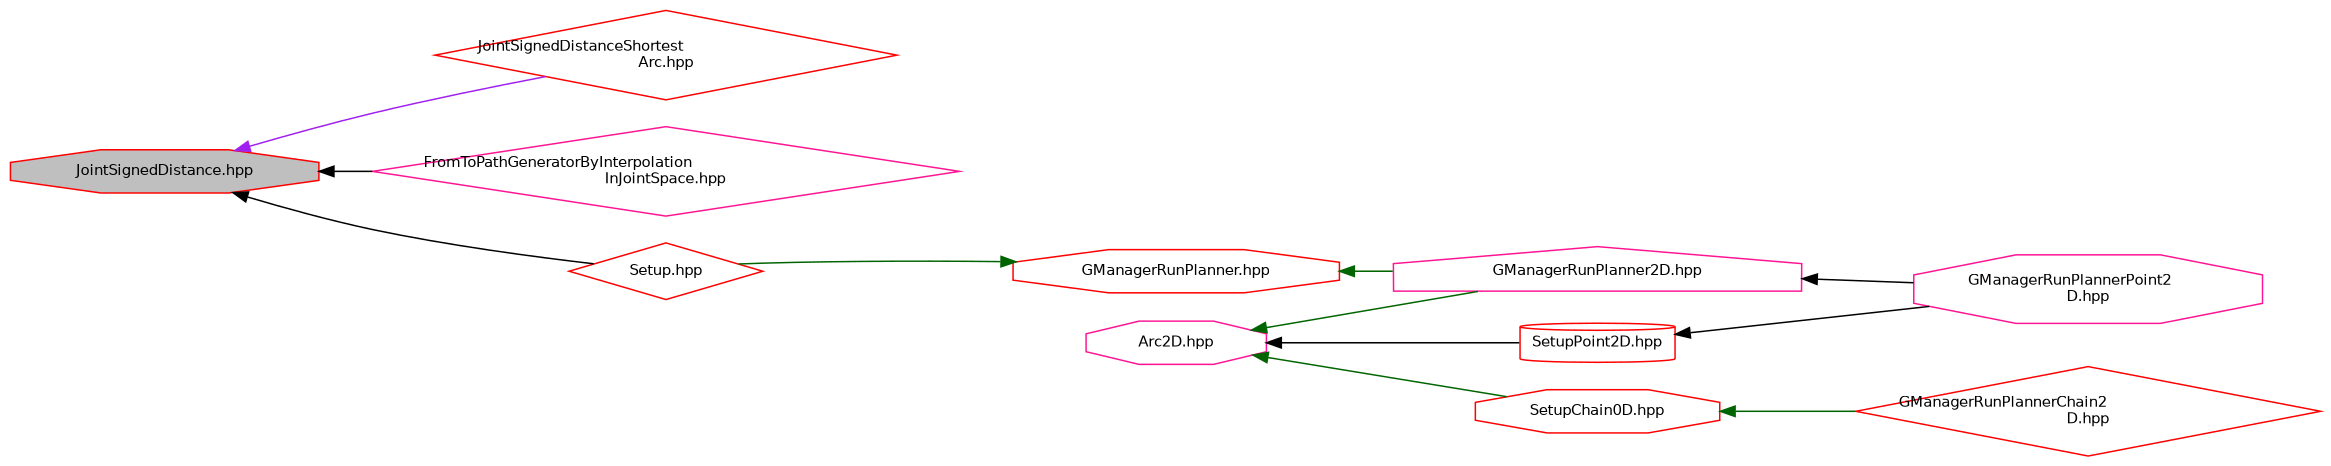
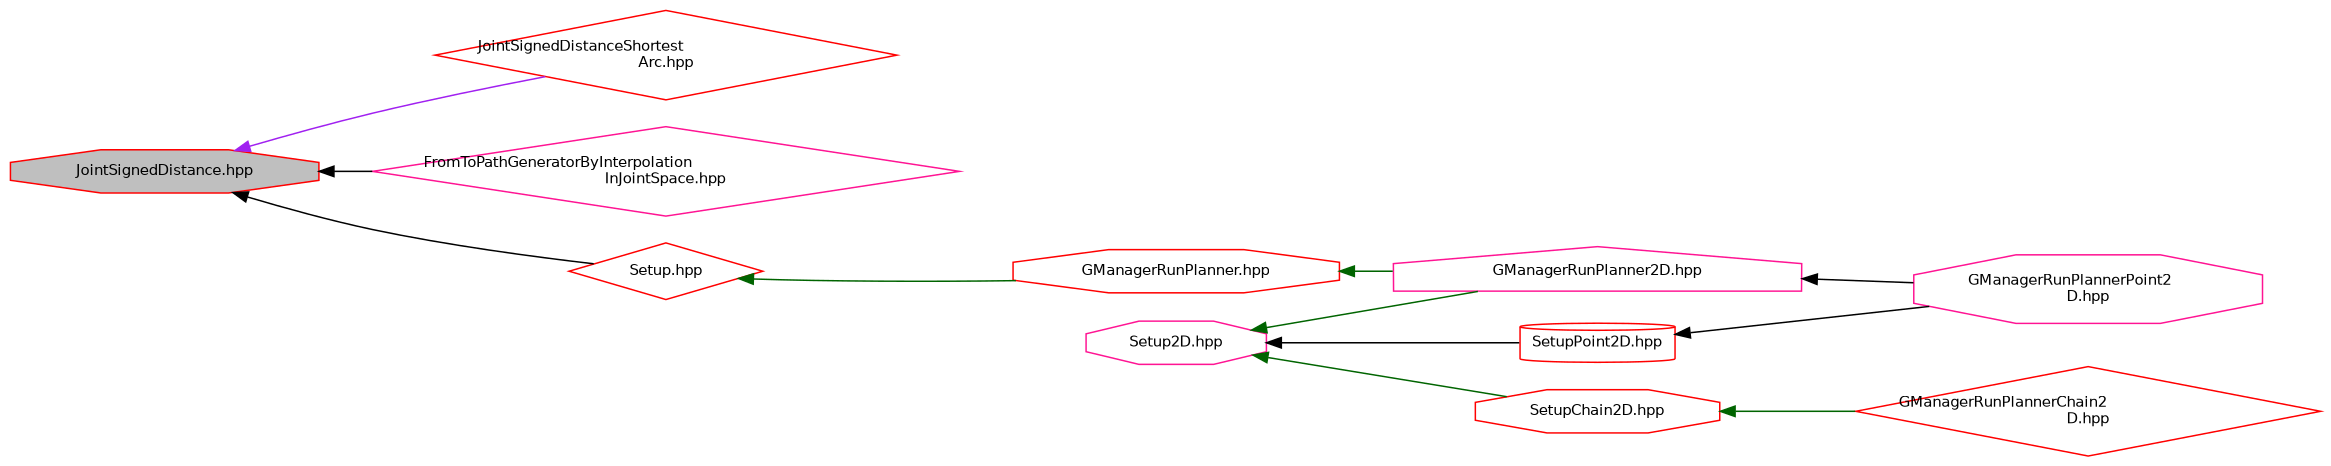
edge "Setup.hpp" -> "GManagerRunPlanner.hpp": reversed
node "Arc2D.hpp": label "Arc2D.hpp" -> "Setup2D.hpp"
node "SetupChain0D.hpp": label "SetupChain0D.hpp" -> "SetupChain2D.hpp"
